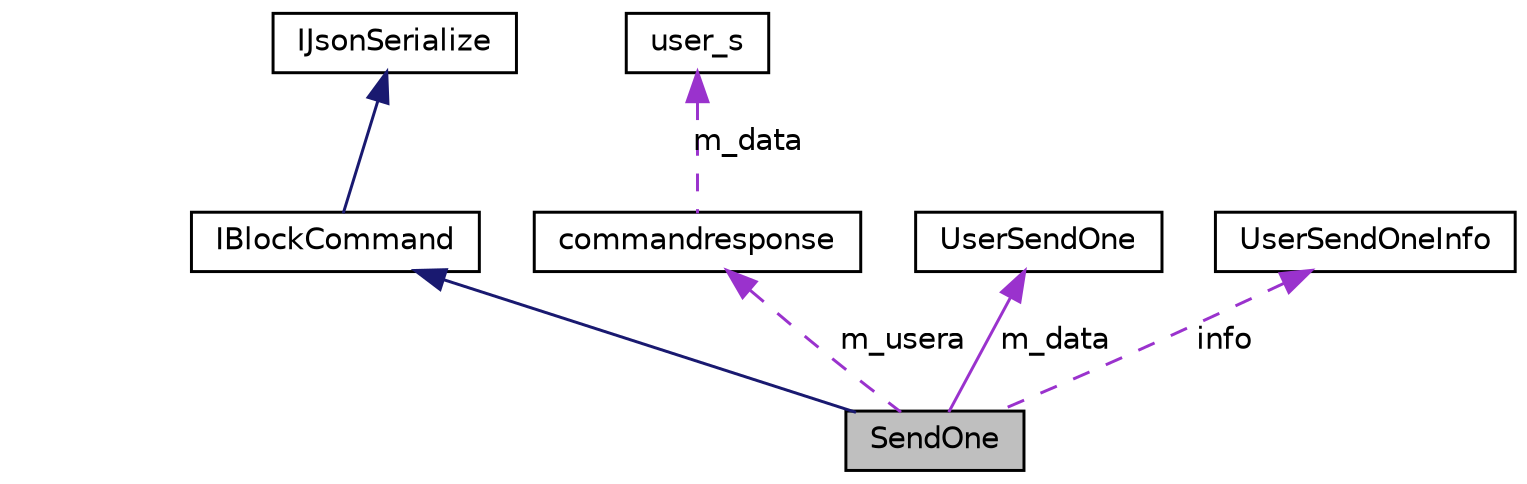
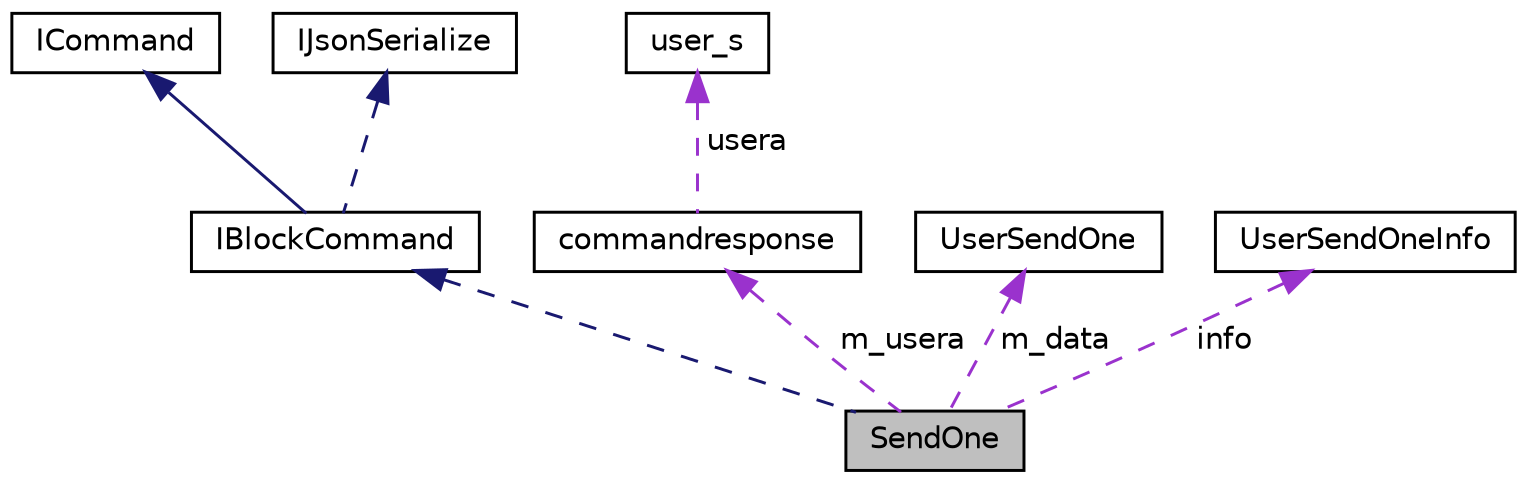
node "ICommand": added
edge "commandresponse" -> "user_s": label " m_data" -> " usera"
edge "IBlockCommand" -> "IJsonSerialize": style solid -> dashed
edge "SendOne" -> "IBlockCommand": style solid -> dashed
edge "SendOne" -> "UserSendOne": style solid -> dashed
